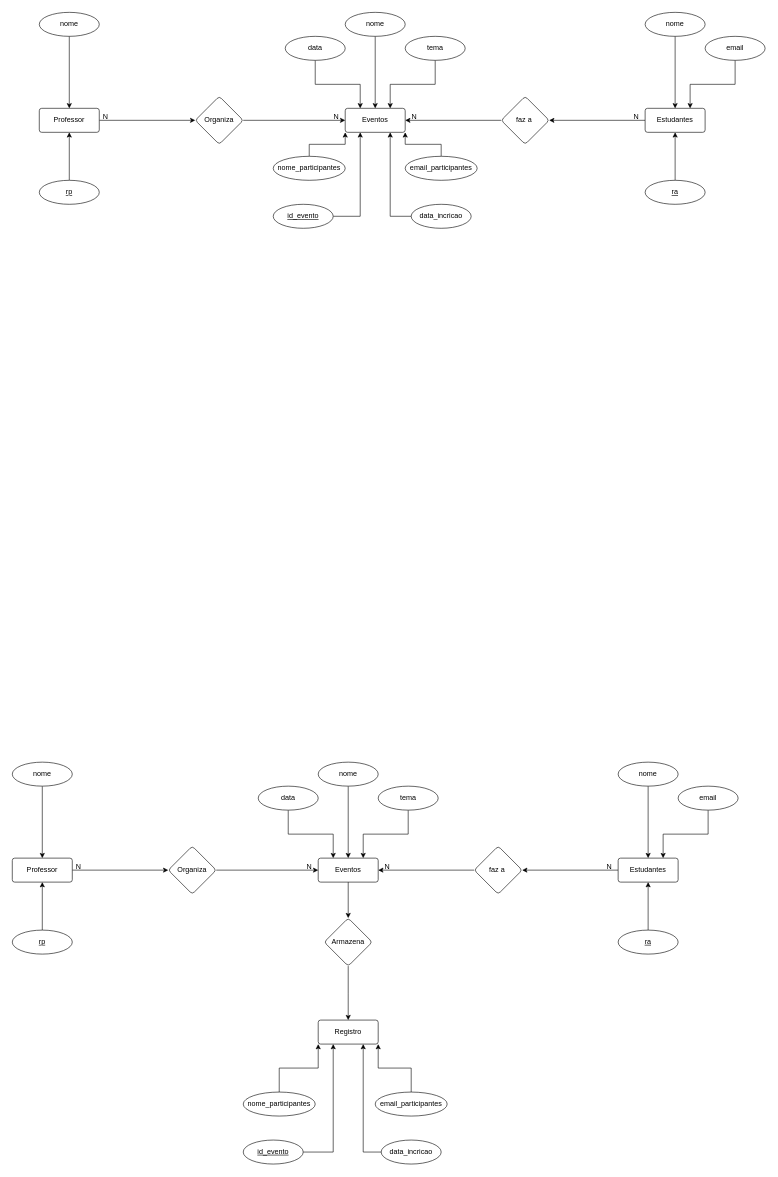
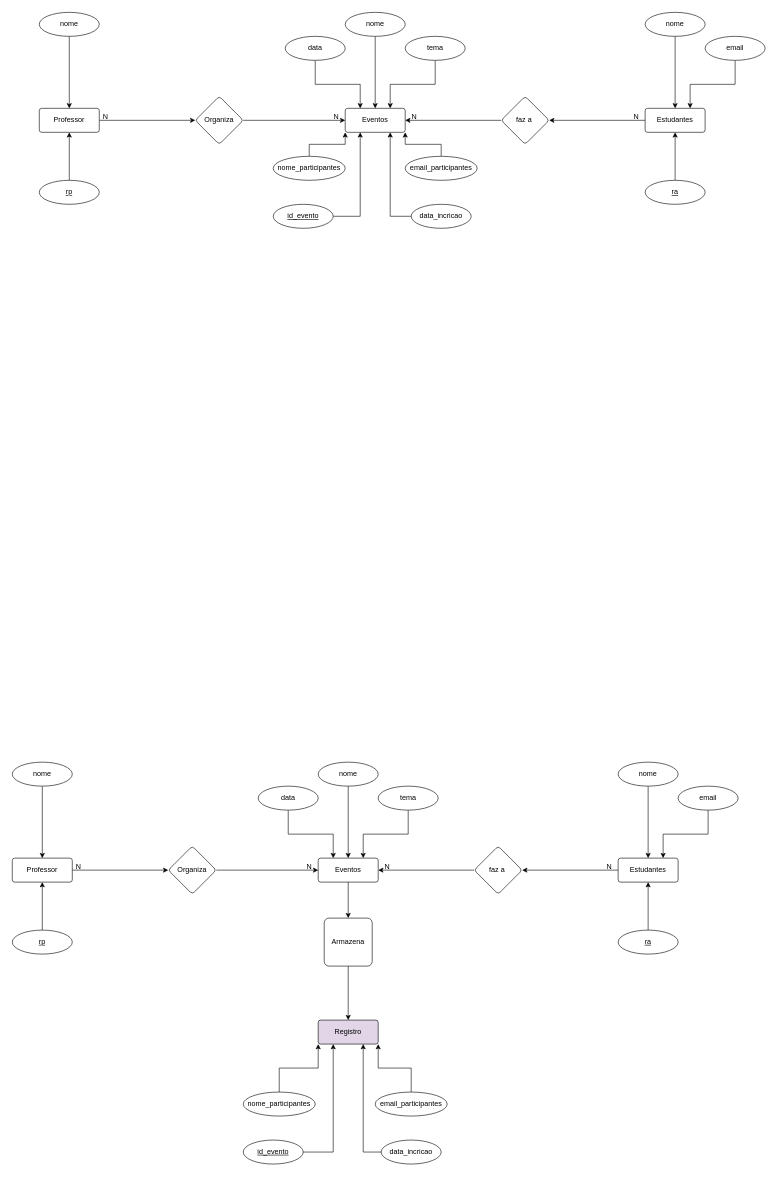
node "Armazena": shape diamond -> rounded rectangle
node "Registro": fillcolor #ffffff -> #e1d5e7
